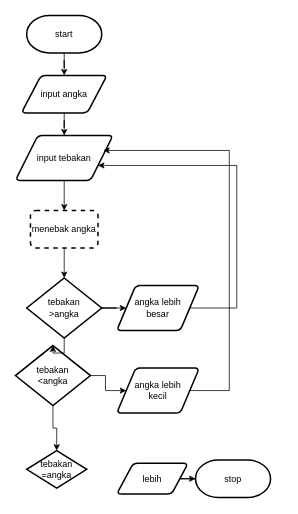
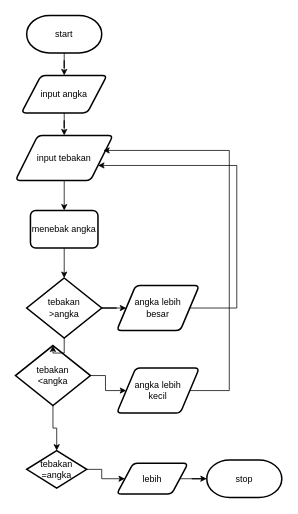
node "menebak angka": style dashed -> solid
edge "tebakan =angka" -> "lebih": added
node "stop": moved (233, 479) -> (244, 479)
